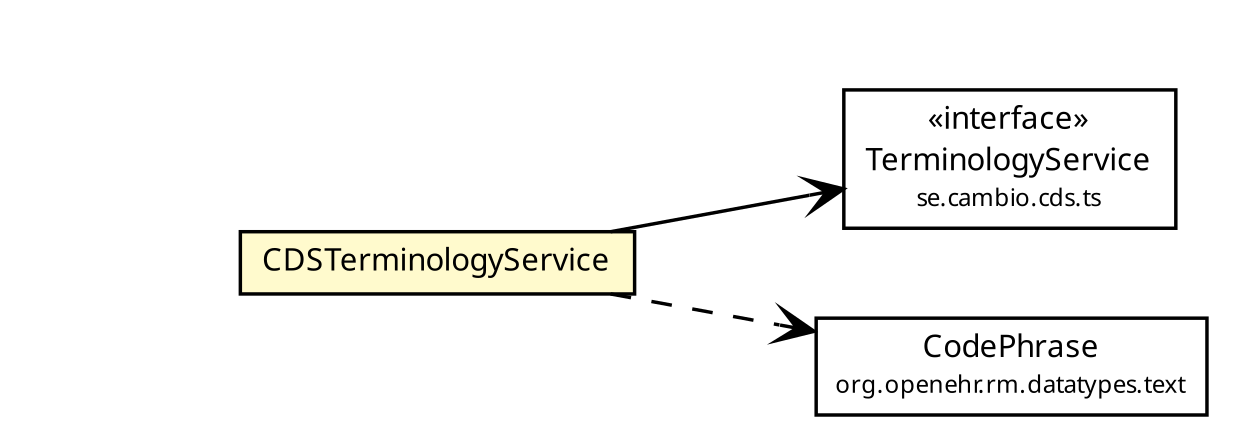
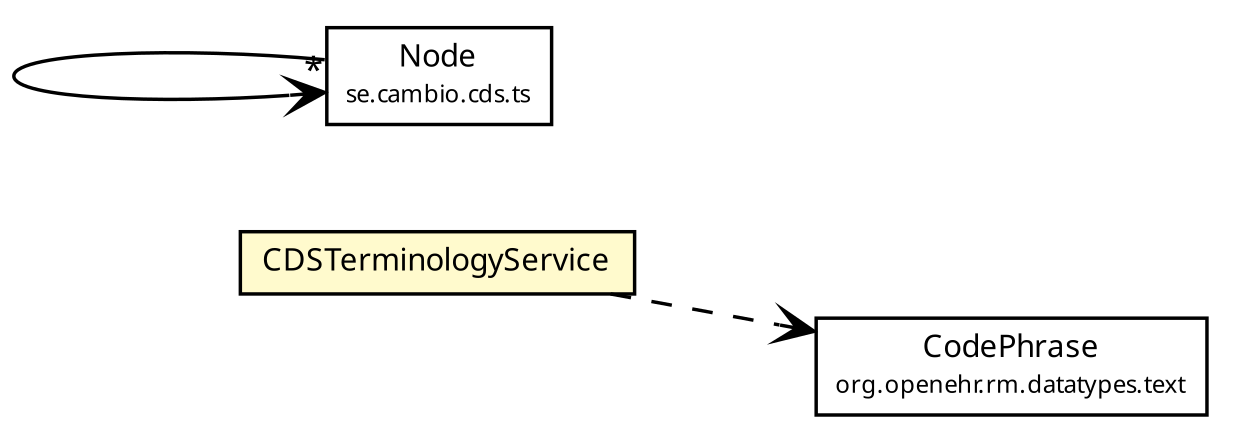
node "Node": added
node "TerminologyService": removed
